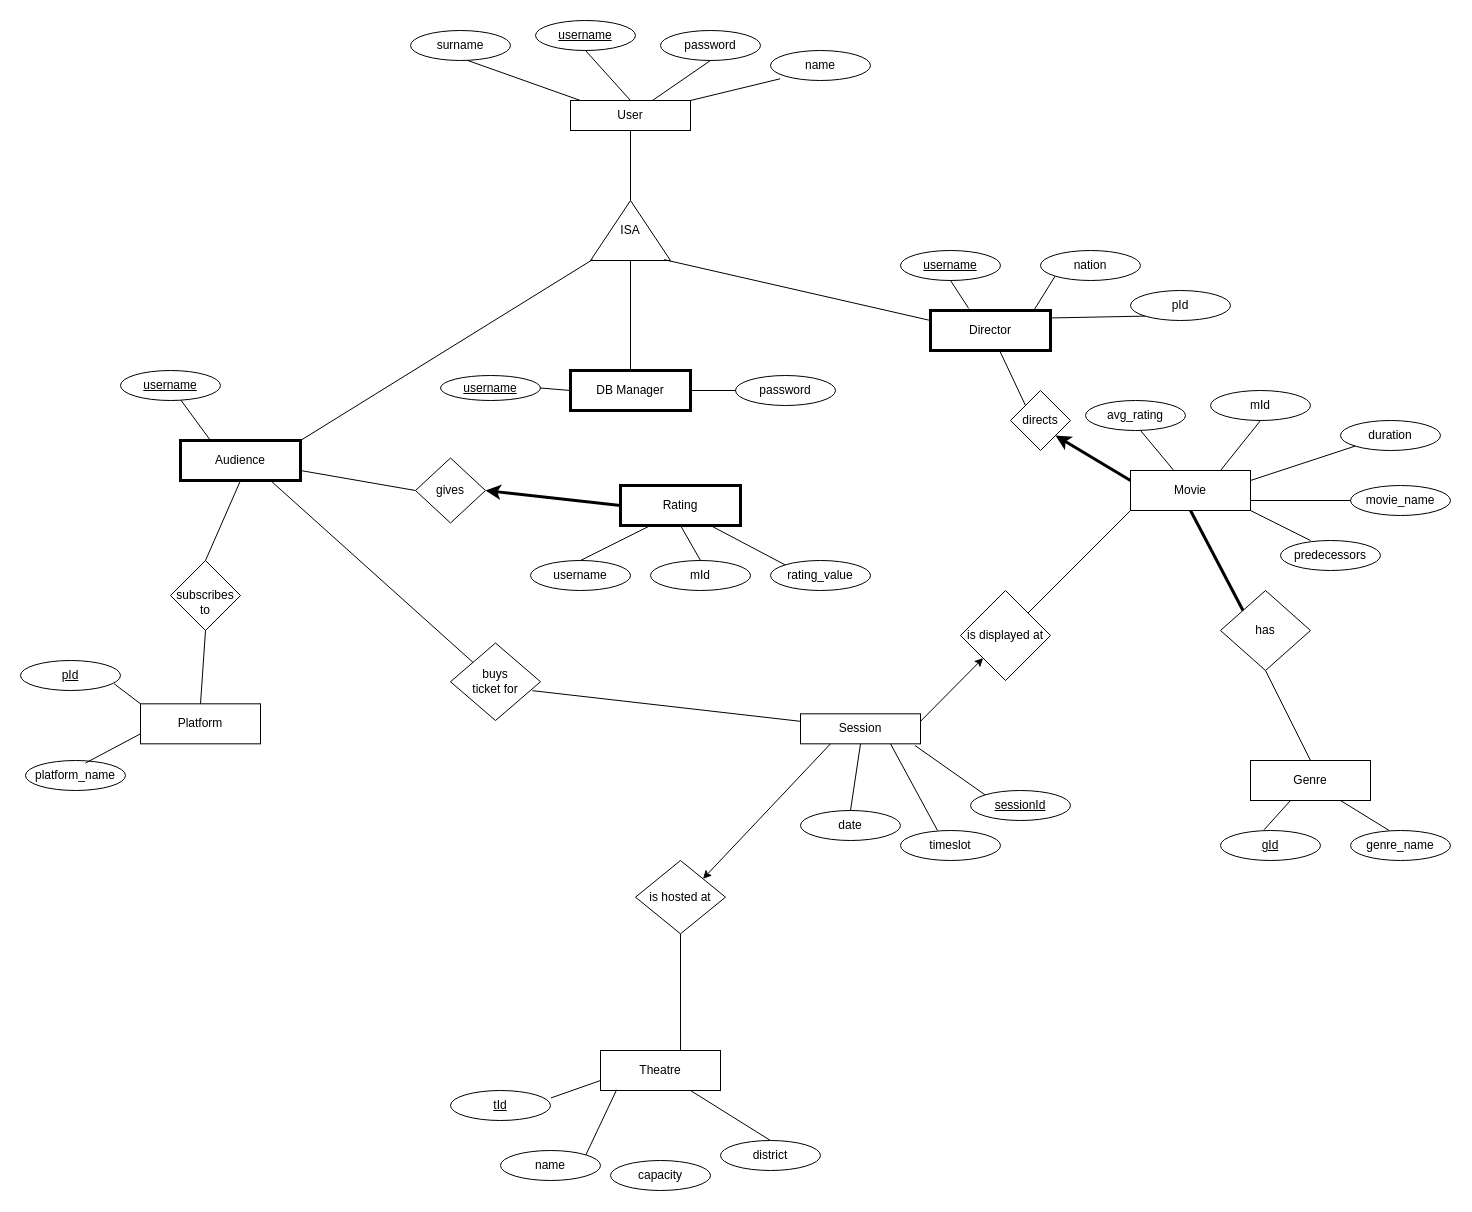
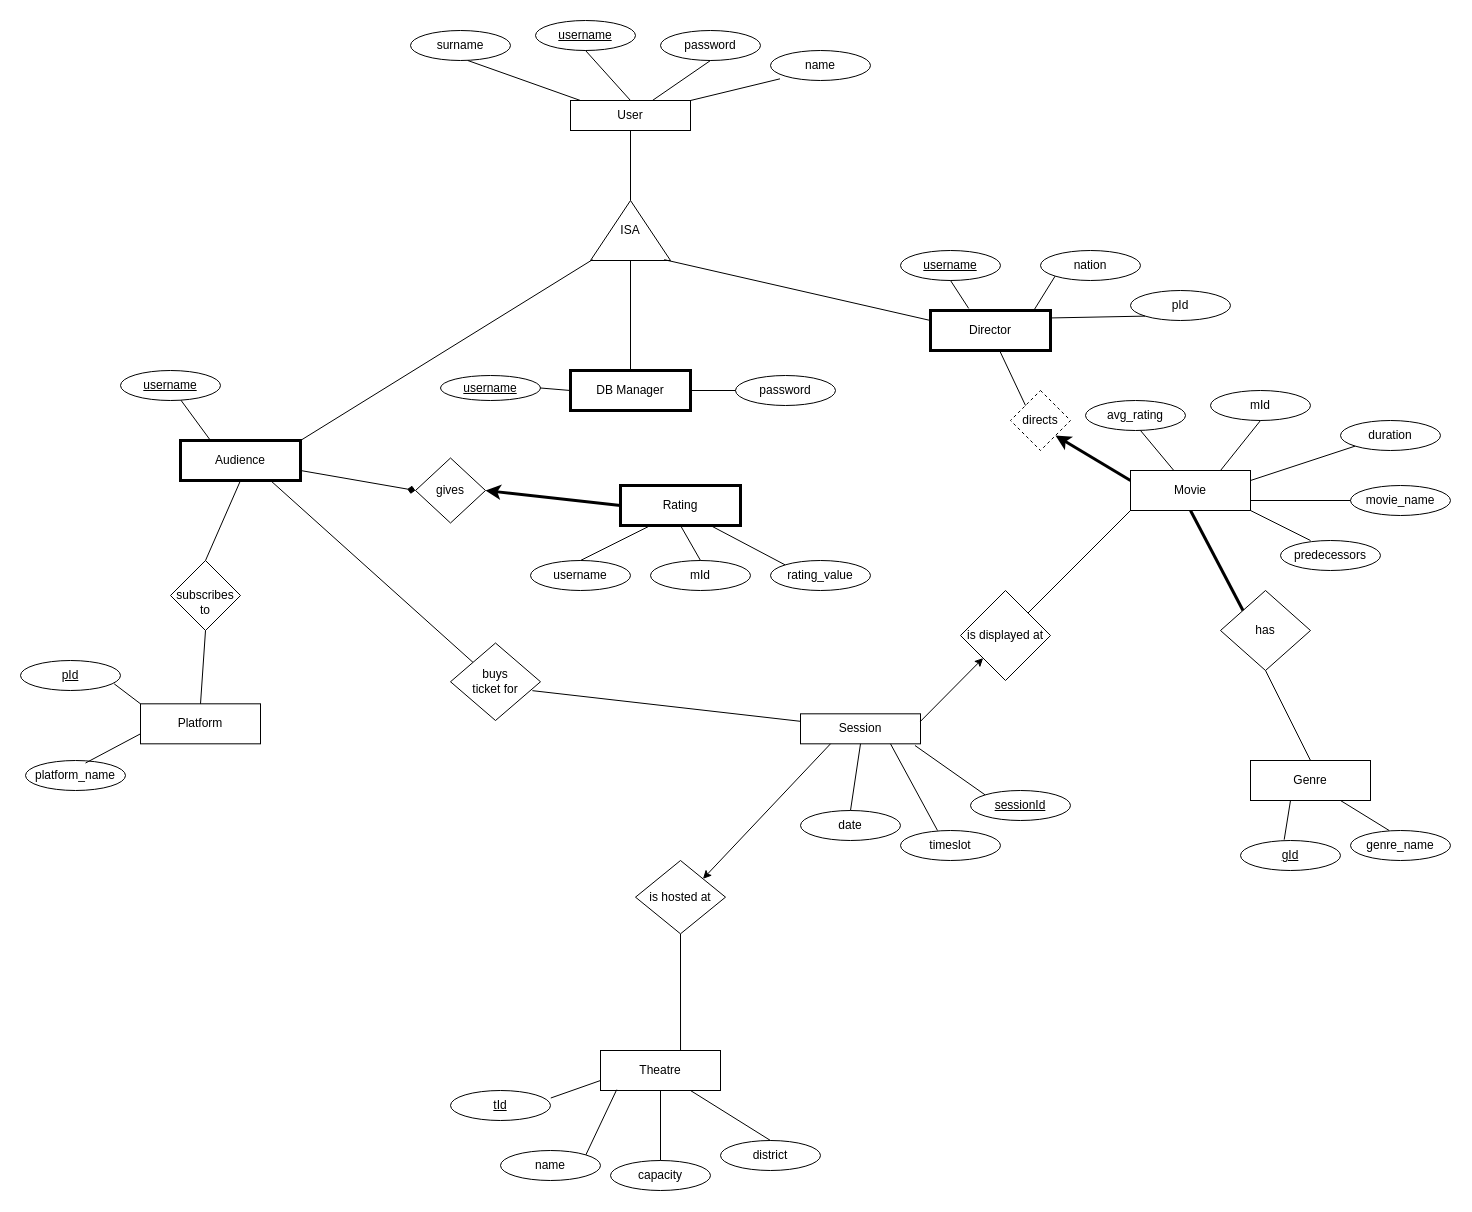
node "directs": style solid -> dashed
edge "Audience" -- "gives": arrowhead none -> diamond
node "gId": moved (1271, 846) -> (1291, 856)
edge "Theatre" -- "capacity": added
